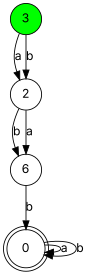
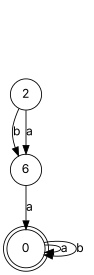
node "3": removed
edge "6" -> "0": label "b" -> "a"
